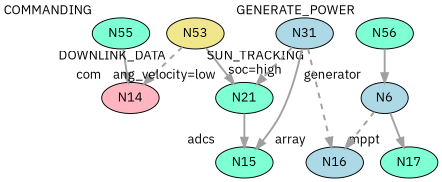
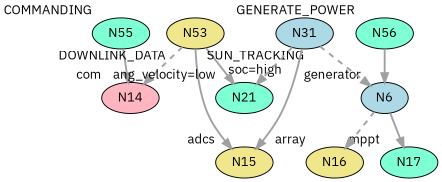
edge "N31 SUN_TRACKING soc=high" -> "N16 array": now "N31 SUN_TRACKING soc=high" -> "N6 generator"
edge "N21 ang_velocity=low" -> "N15 adcs": now "N53 DOWNLINK_DATA" -> "N15 adcs"
node "N15 adcs": fillcolor aquamarine -> khaki
node "N16 array": fillcolor lightblue -> khaki
